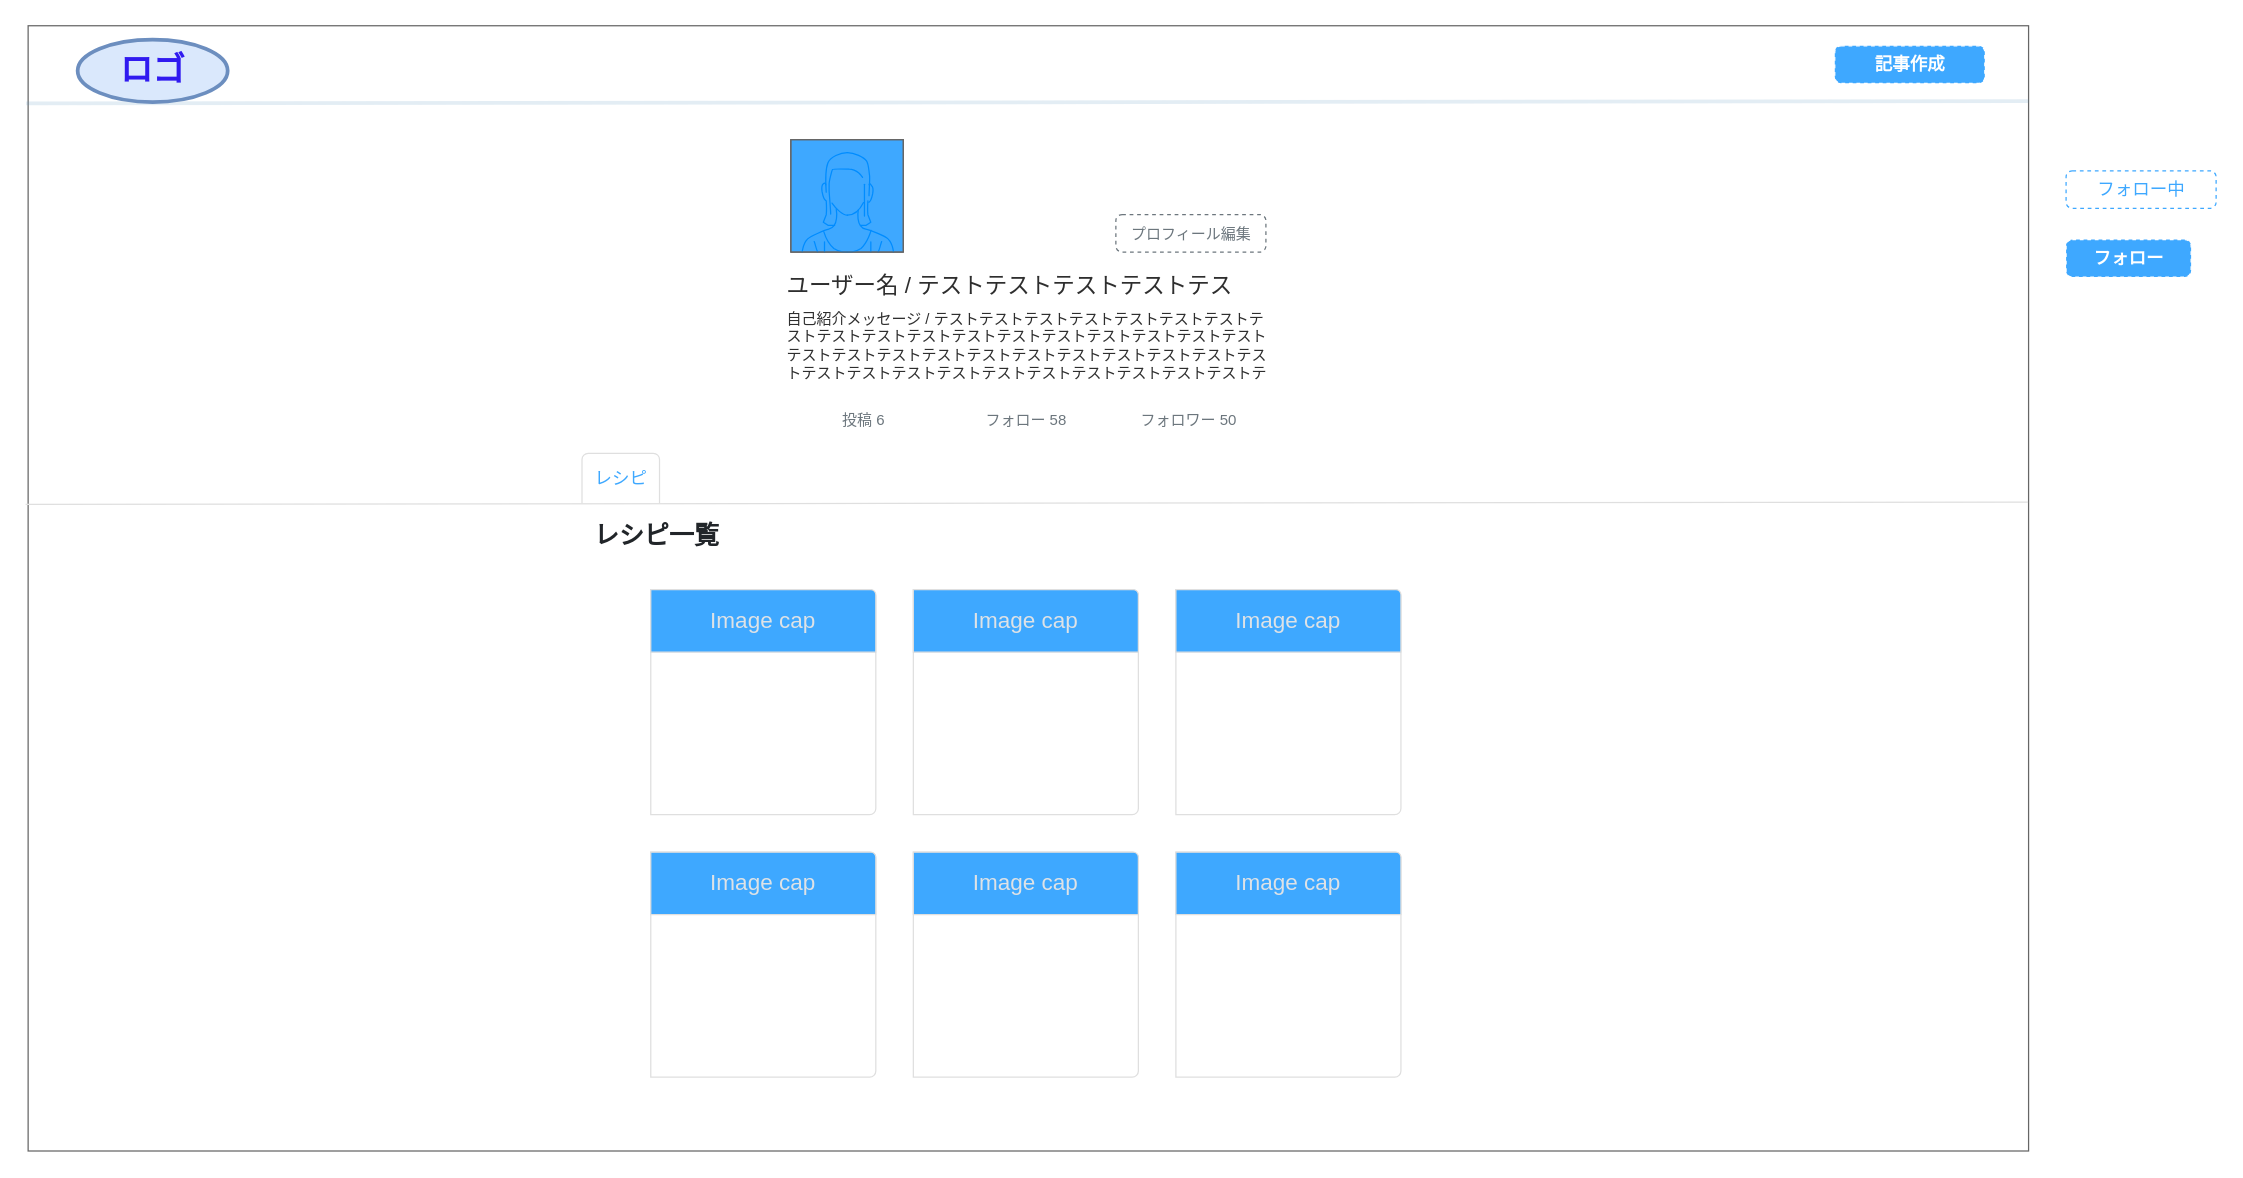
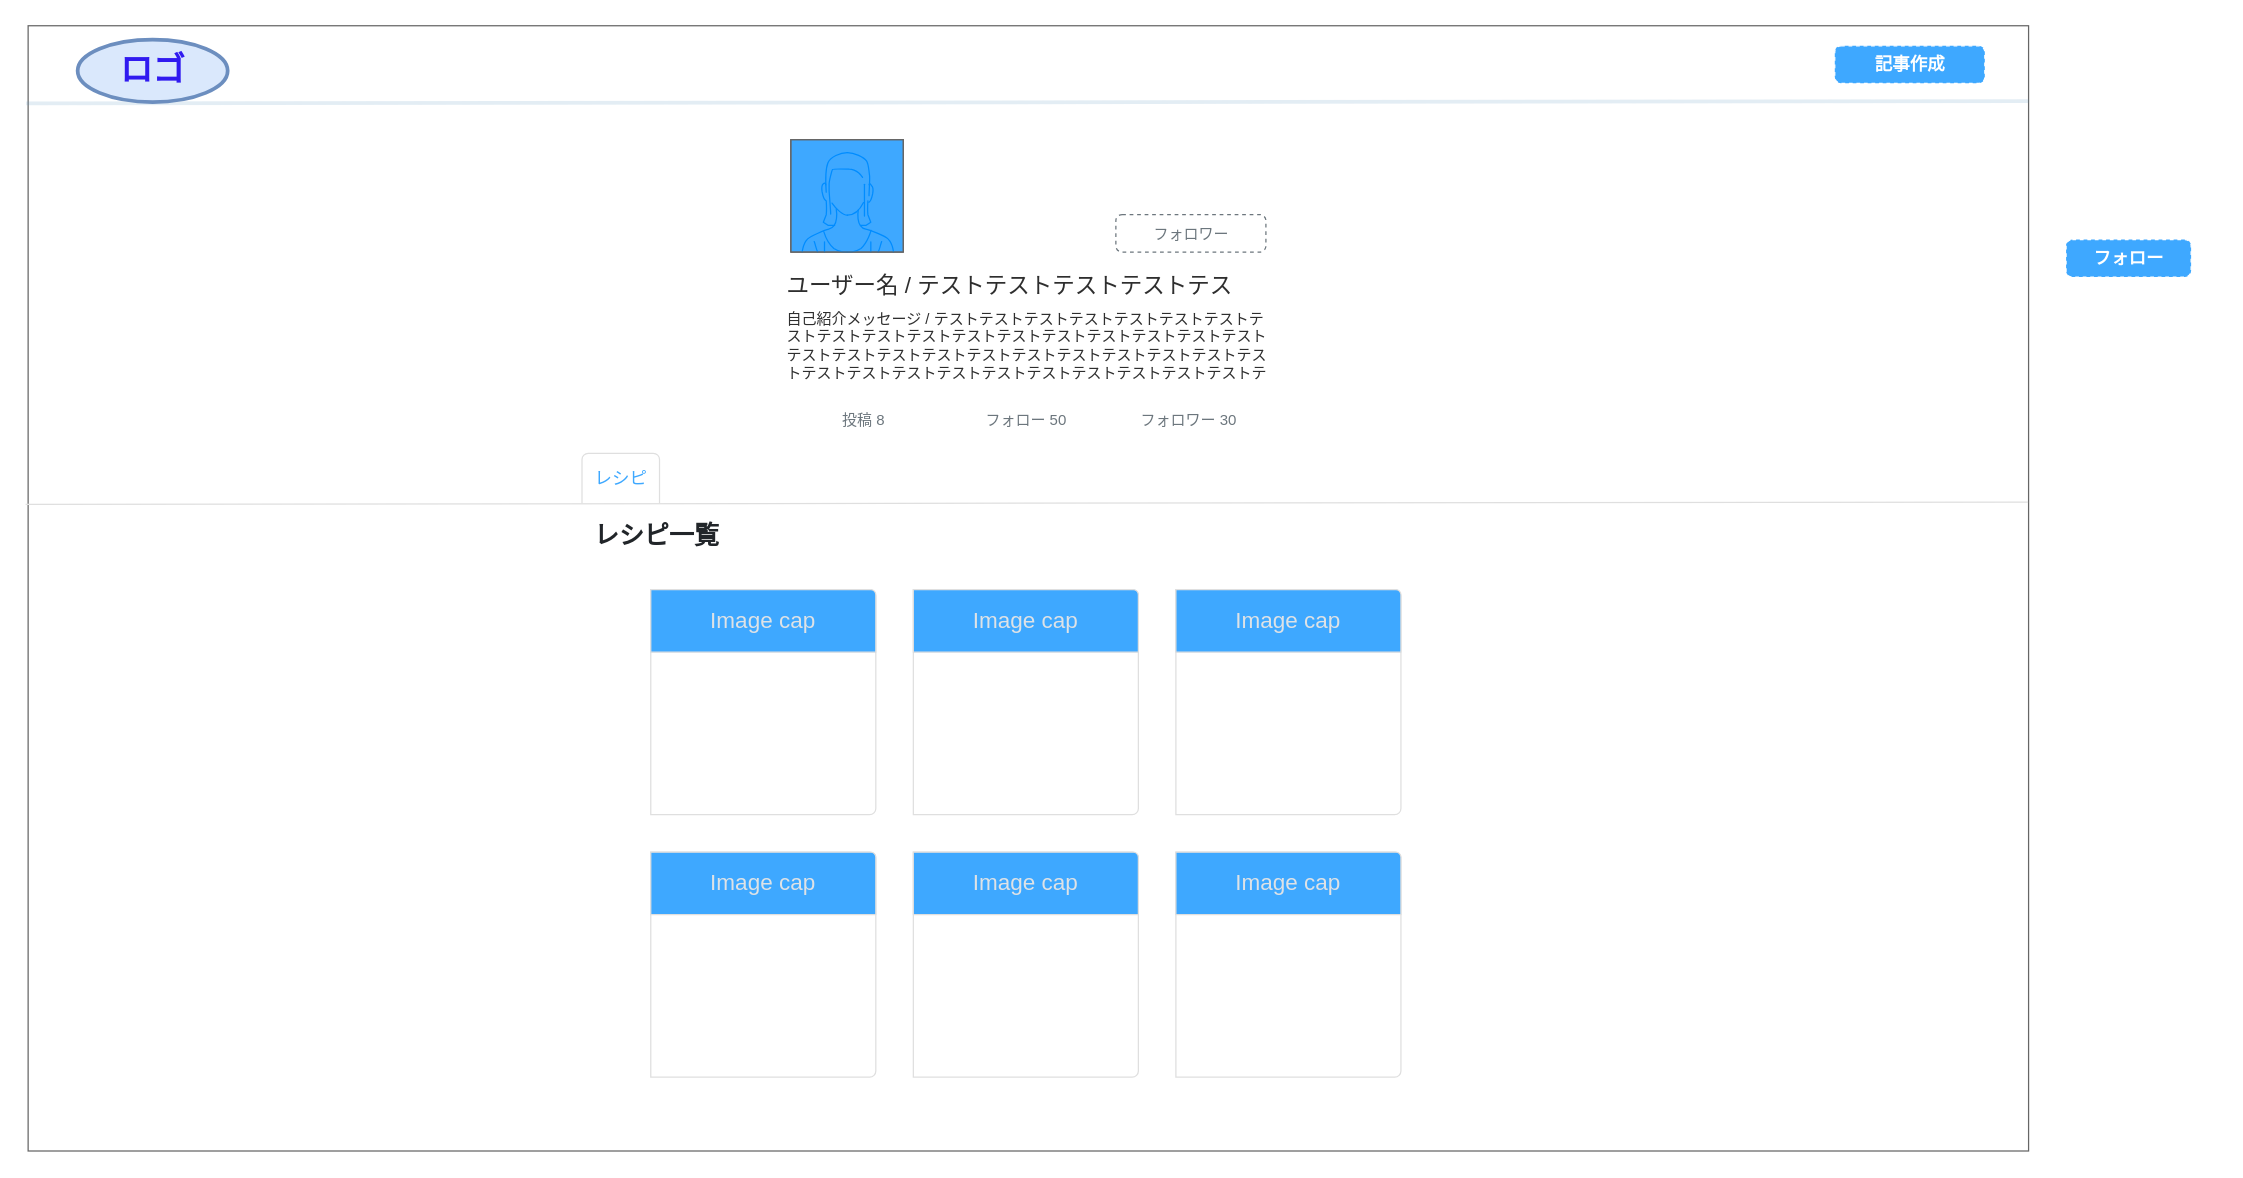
node "フォロー中": removed
node "プロフィール編集": label "プロフィール編集" -> "フォロワー"
node "投稿 6": label "投稿 6" -> "投稿 8"
node "フォロー 58": label "フォロー 58" -> "フォロー 50"
node "フォロワー 50": label "フォロワー 50" -> "フォロワー 30"
